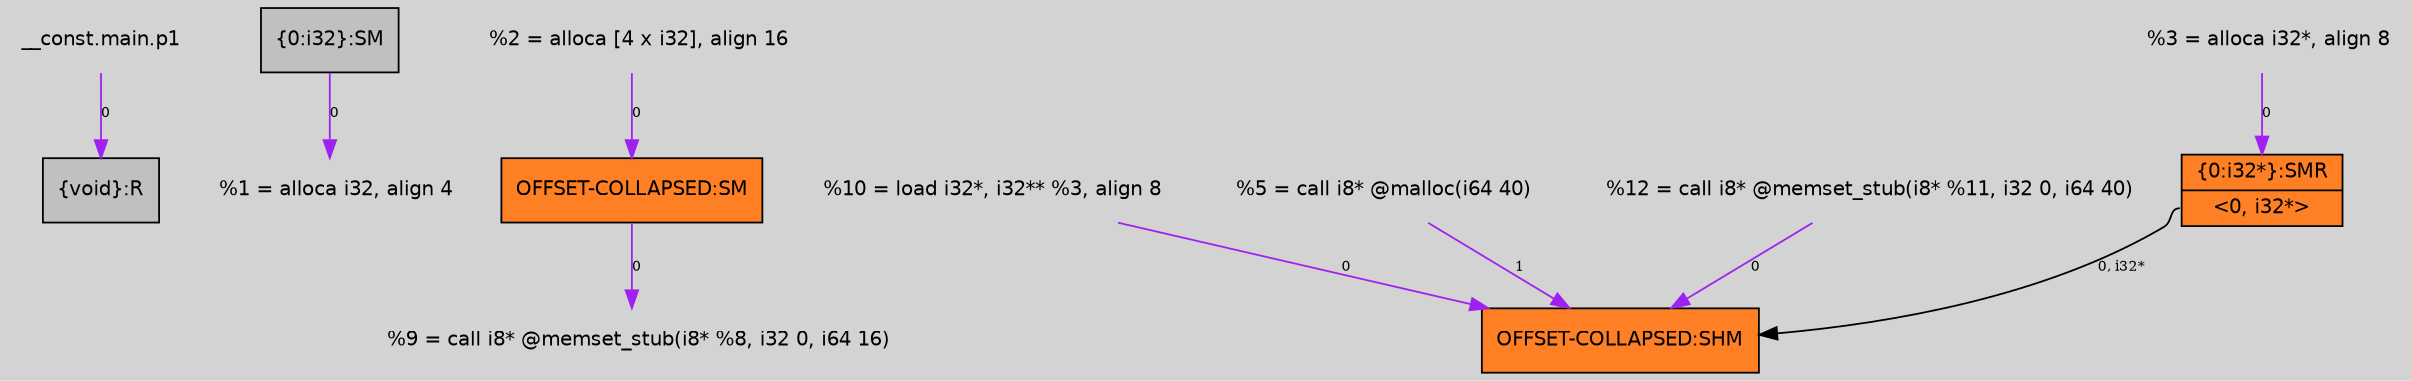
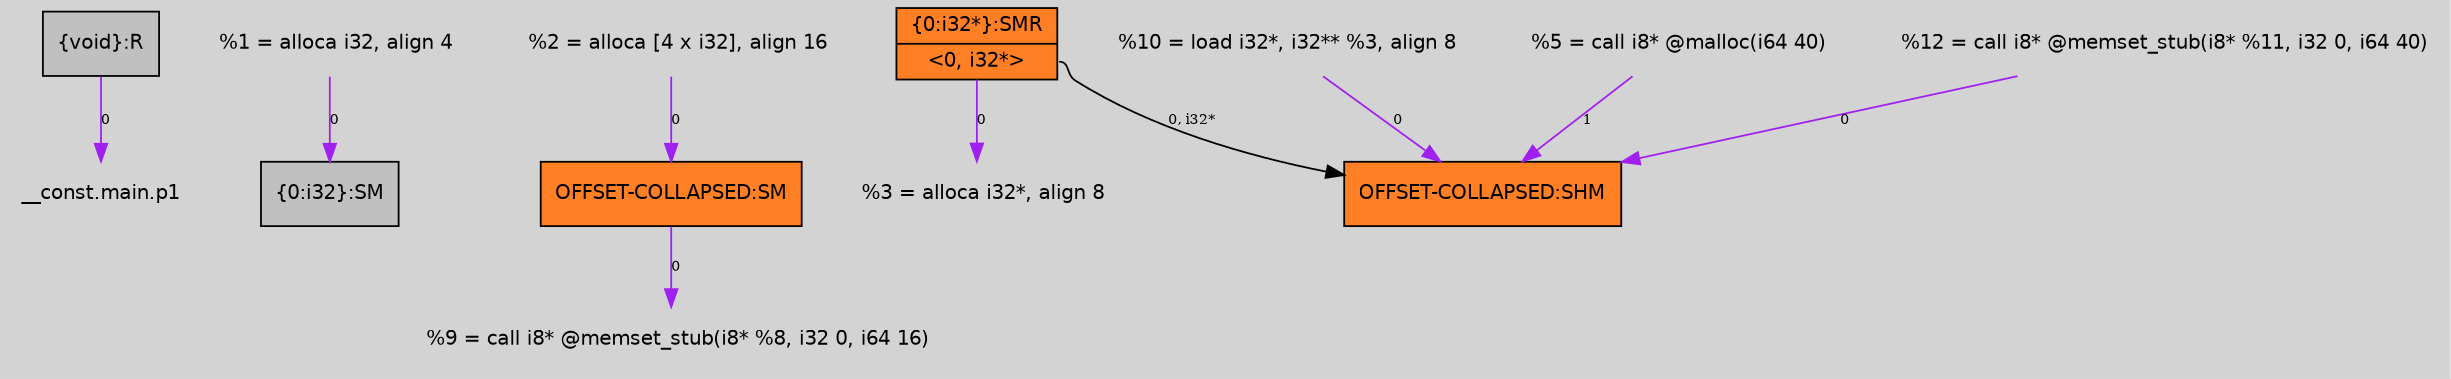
edge "%3 = alloca i32*, align 8" -> "{0:i32*}:SMR": reversed
edge "__const.main.p1" -> "{void}:R": reversed
edge "{0:i32}:SM" -> "%1 = alloca i32, align 4": reversed
